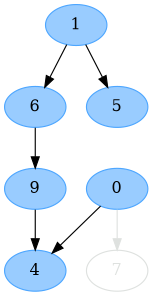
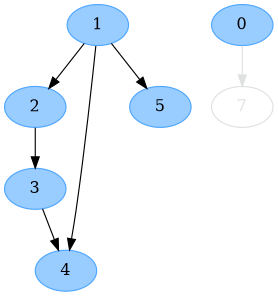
node "6": label "6" -> "2"
node "9": label "9" -> "3"
edge "0" -> "4": now "1" -> "4"
